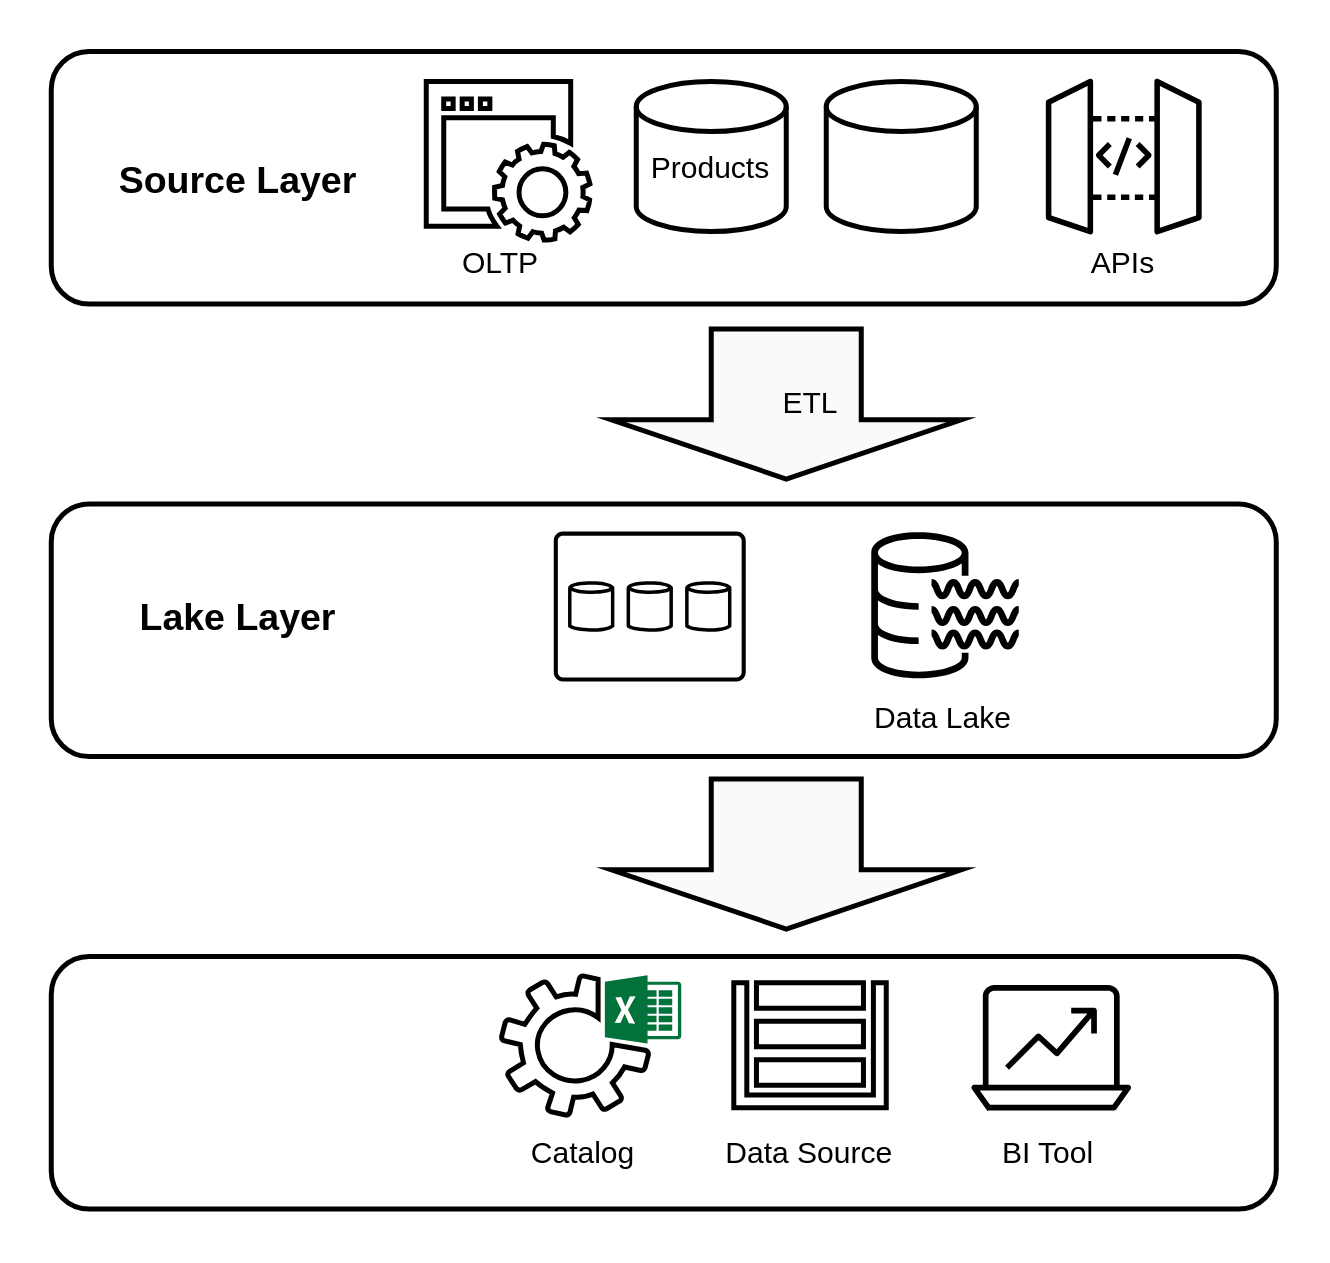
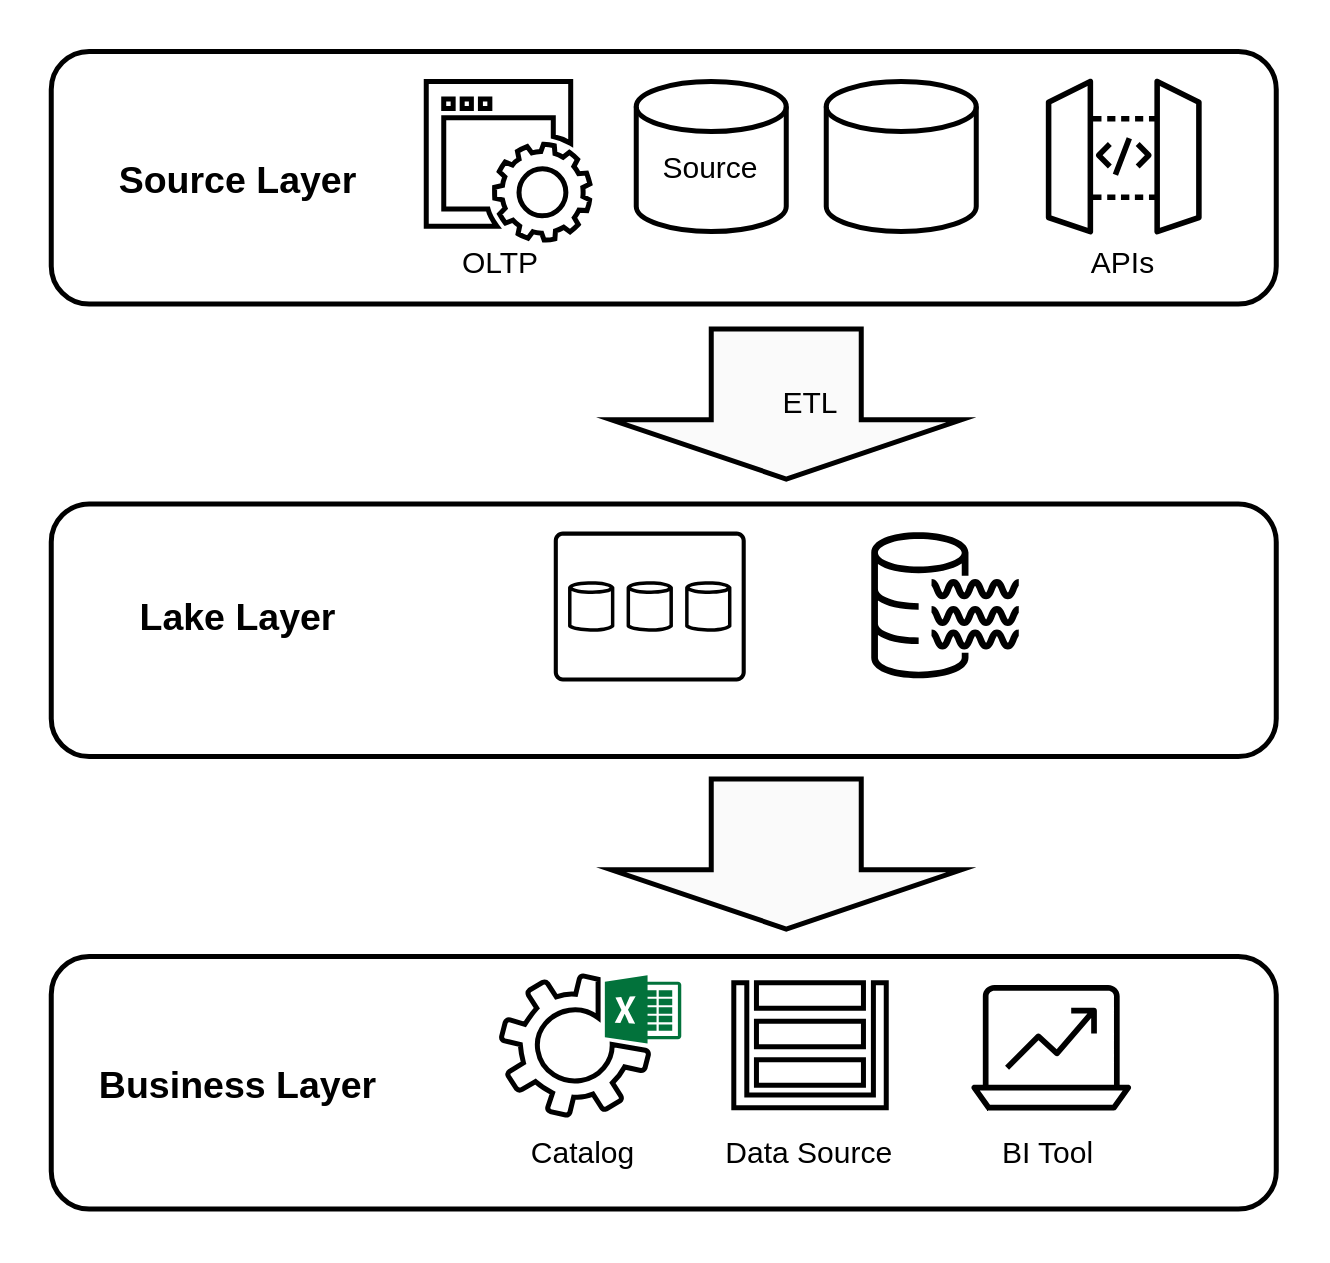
node "Products": label "Products" -> "Source"
node "Data Lake": removed
node "Business Layer": added
